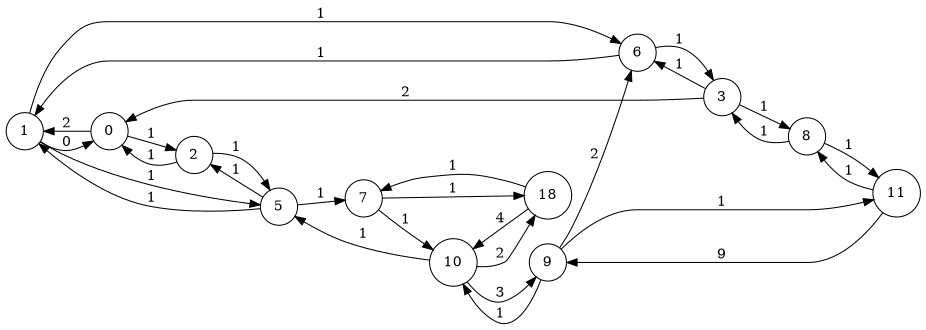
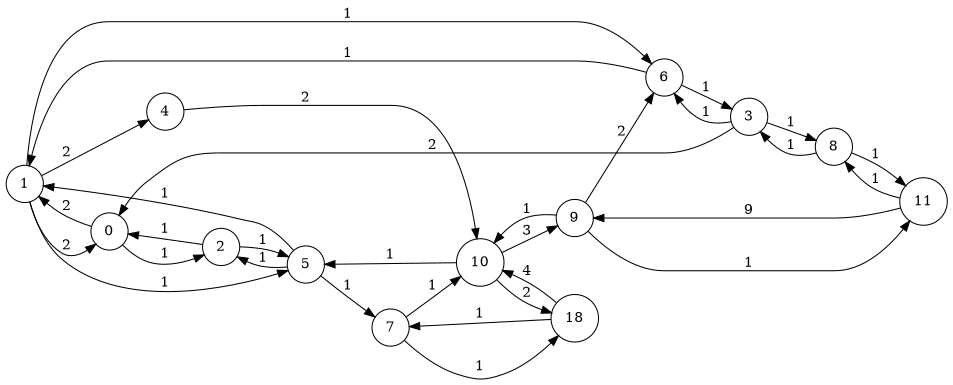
node "4": added
edge "1" -> "0": label "0" -> "2"
